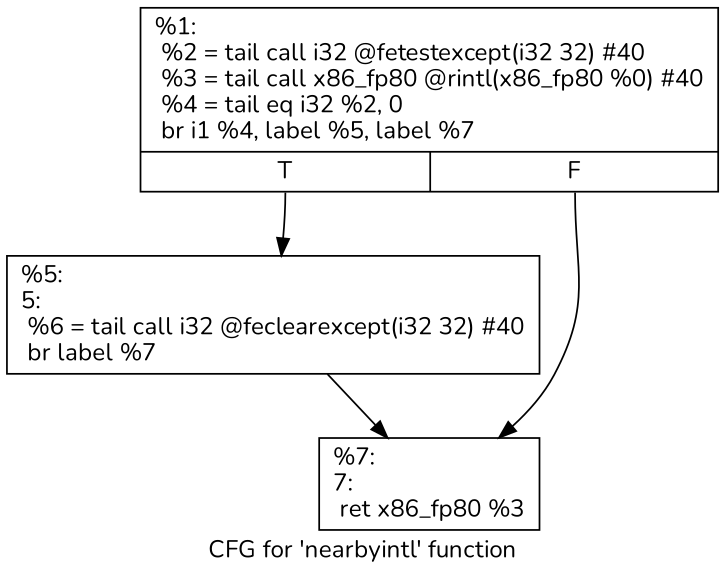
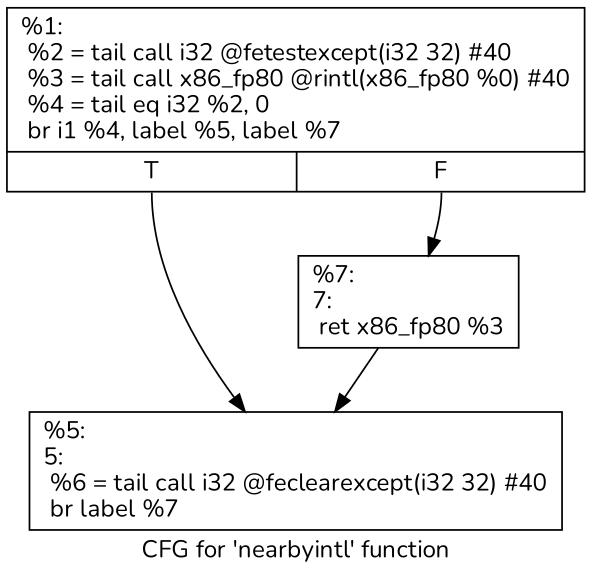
edge "%5:" -> "%7:": reversed
